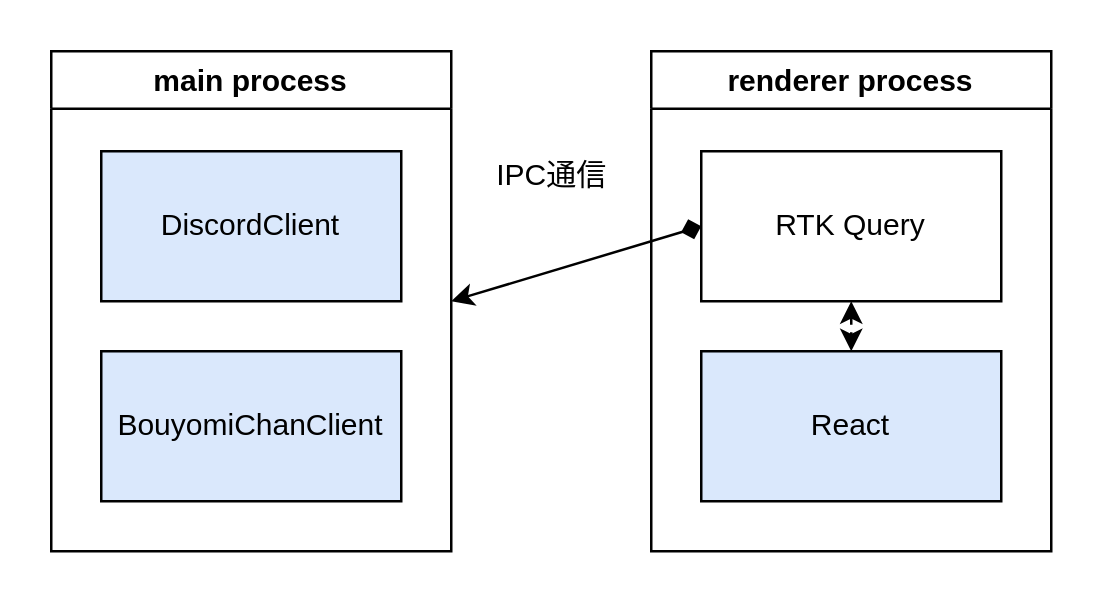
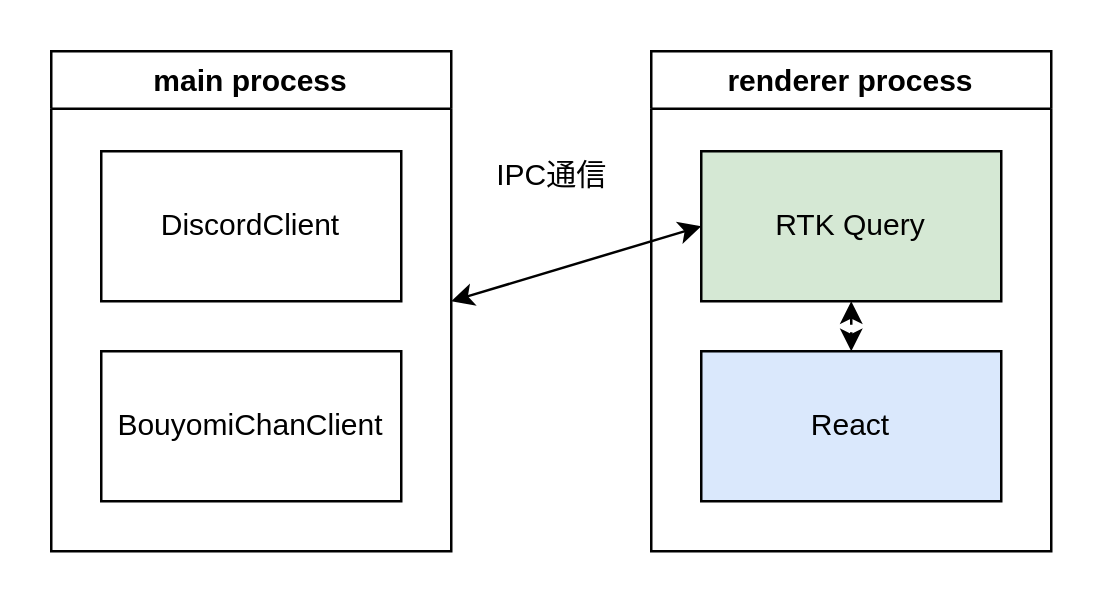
node "DiscordClient": fillcolor #dae8fc -> #ffffff
node "RTK Query": fillcolor #ffffff -> #d5e8d4
edge "RTK Query" -- "main process": arrowhead diamond -> classic
node "BouyomiChanClient": fillcolor #dae8fc -> #ffffff
